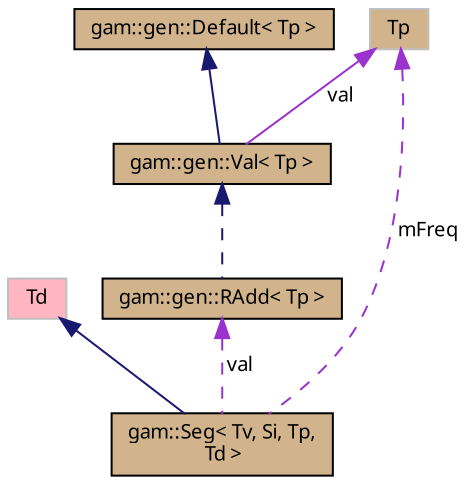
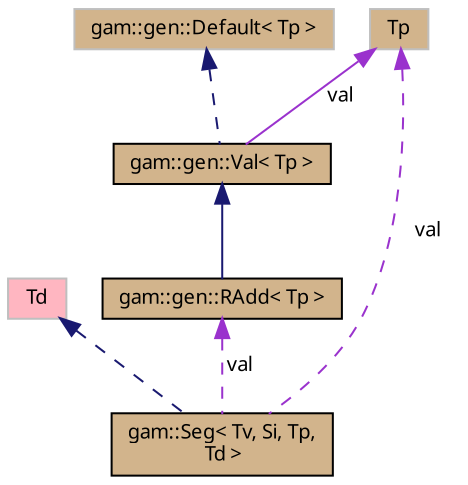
node "gam::gen::Default< Tp >": color black -> grey75
edge "gam::gen::Val< Tp >" -> "gam::gen::Default< Tp >": style solid -> dashed
edge "gam::Seg< Tv, Si, Tp, Td >" -> "Tp": label " mFreq" -> " val"
edge "gam::gen::RAdd< Tp >" -> "gam::gen::Val< Tp >": style dashed -> solid
edge "gam::Seg< Tv, Si, Tp, Td >" -> "Td": style solid -> dashed
